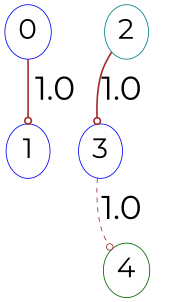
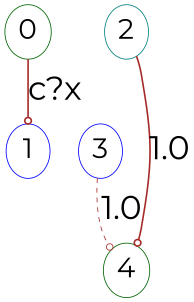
node "0": color blue -> darkgreen
edge "2" -> "3": now "2" -> "4"
edge "0" -> "1": label "1.0" -> "c?x"
